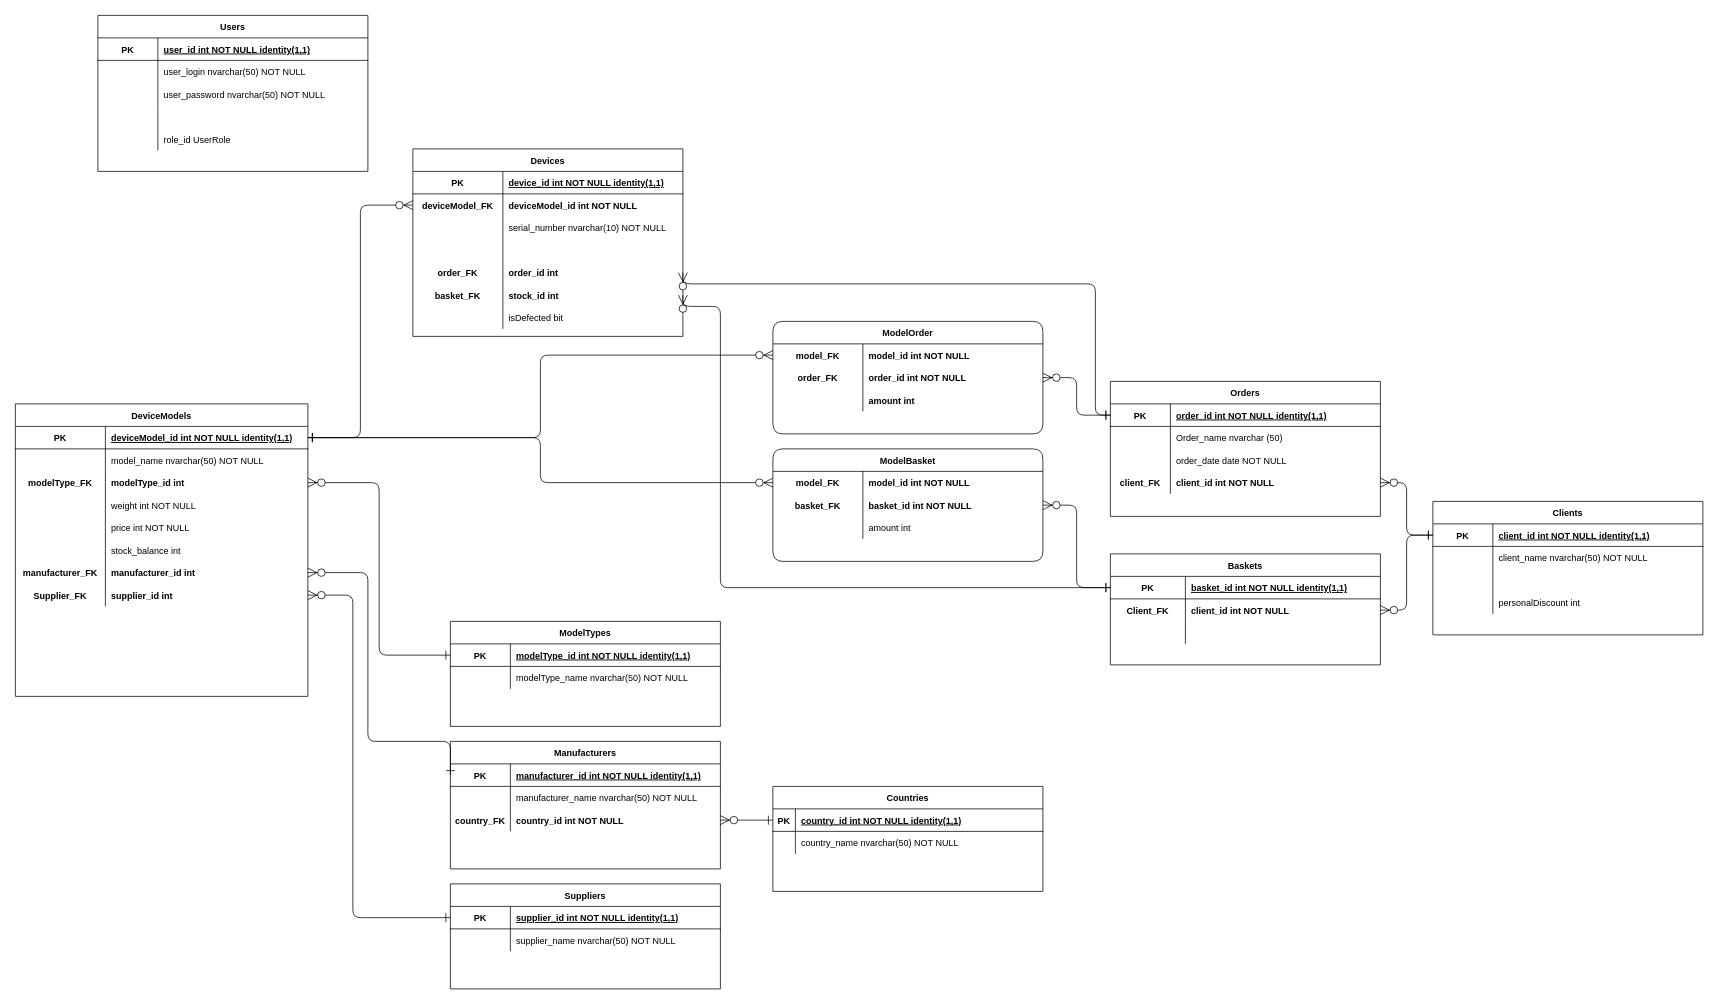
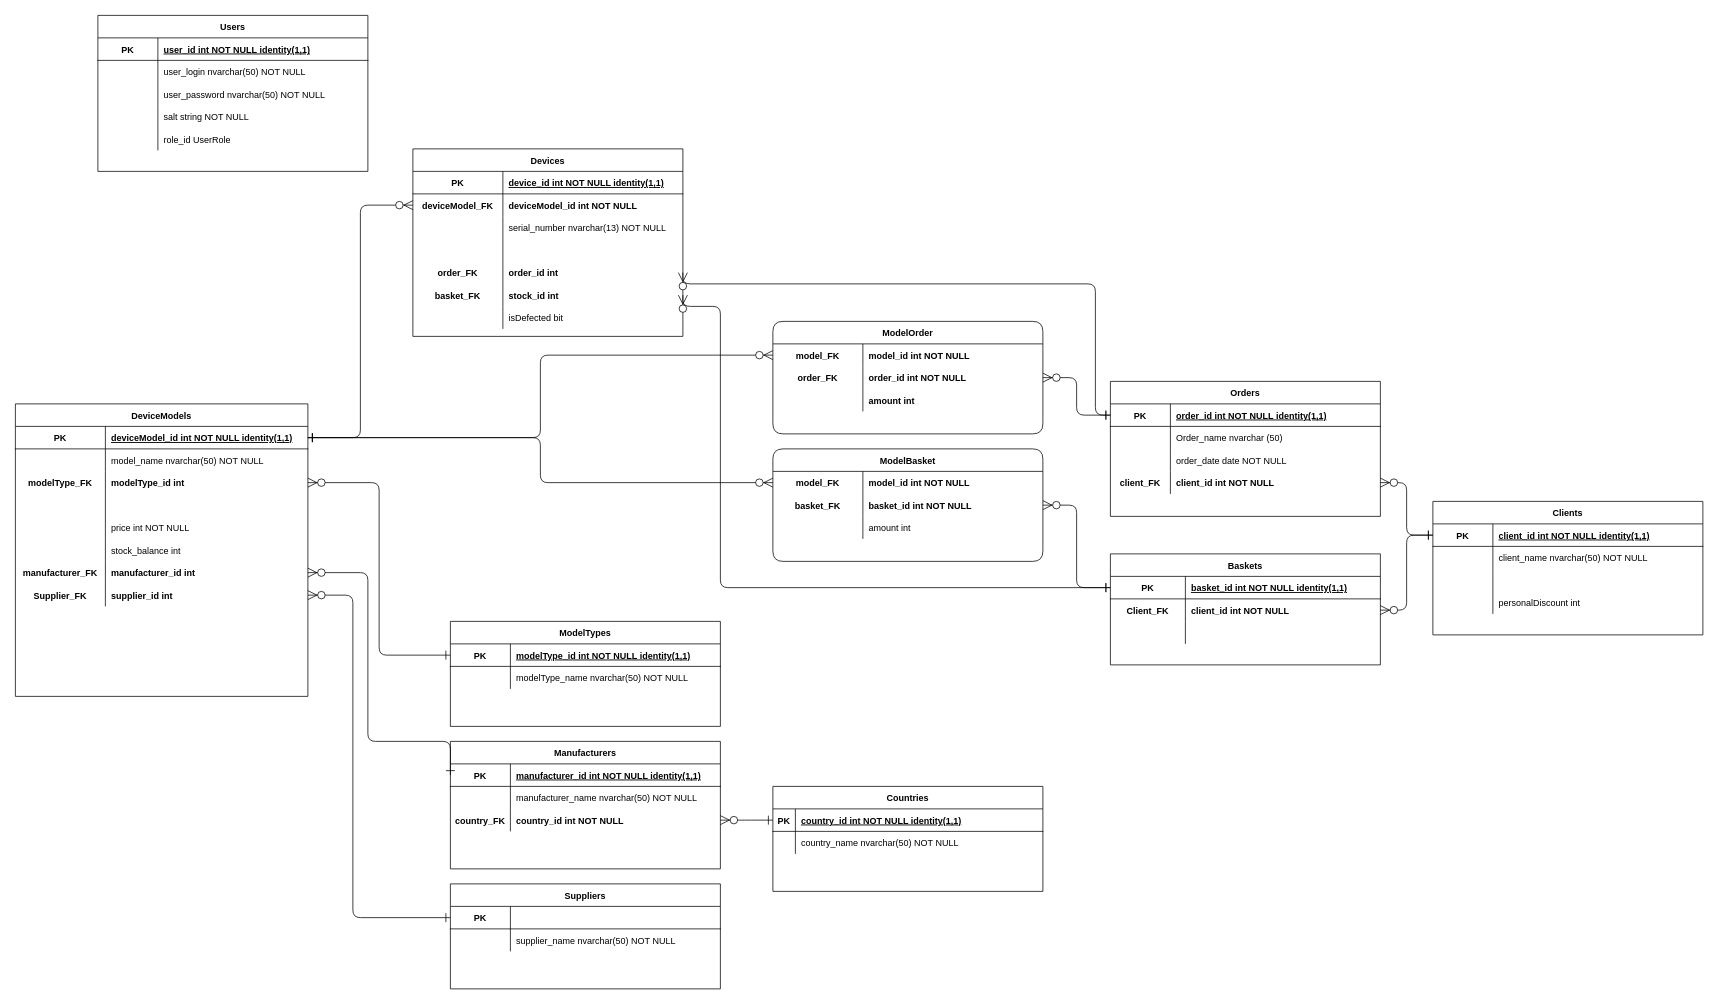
node "salt string NOT NULL": added
node "serial_number nvarchar(10) NOT NULL": label "serial_number nvarchar(10) NOT NULL" -> "serial_number nvarchar(13) NOT NULL"
node "weight int NOT NULL": removed
node "supplier_id int NOT NULL identity(1,1)": removed
